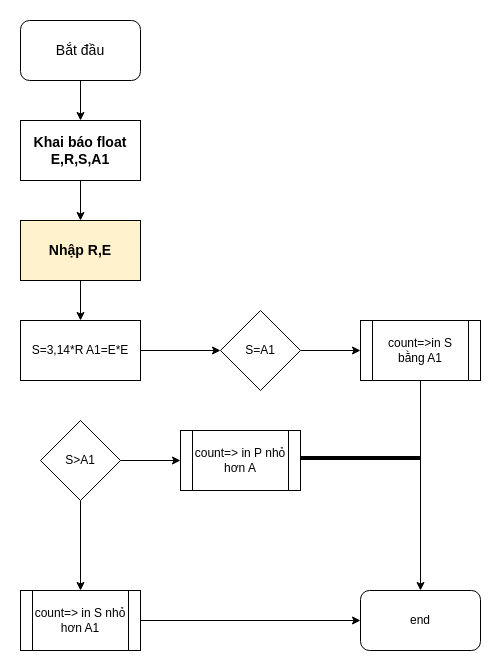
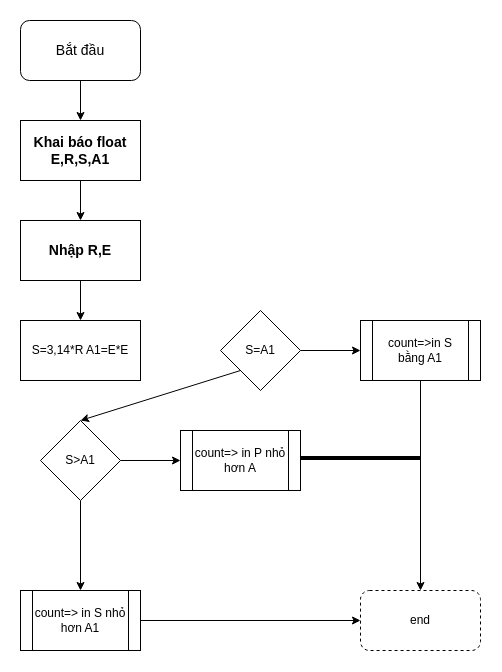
node "Nhập R,E": fillcolor #fff2cc -> #ffffff
edge "S=3,14*R A1=E*E" -> "S=A1": removed
edge "S=A1" -> "S>A1": added
node "end": style solid -> dashed
